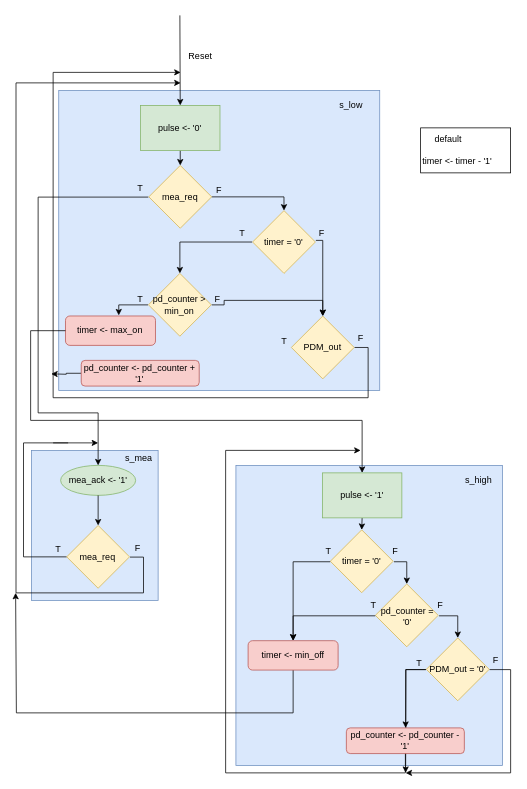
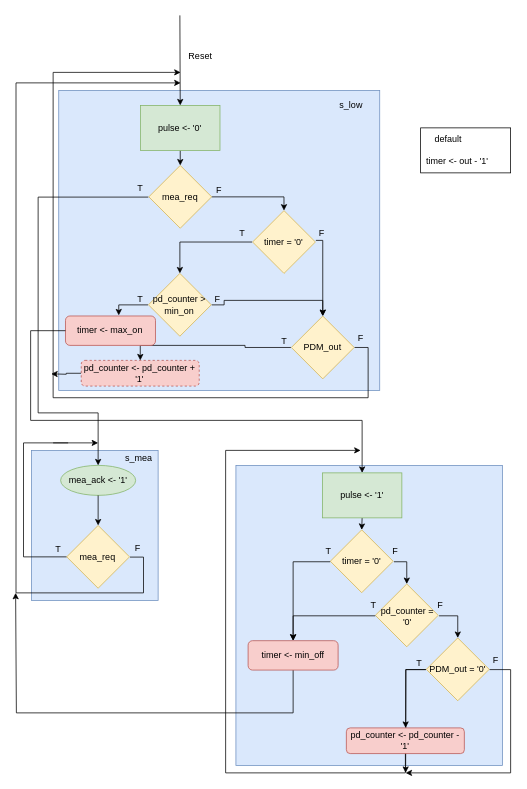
node "timer <- timer - '1'": label "timer <- timer - '1'" -> "timer <- out - '1'"
edge "PDM_out" -> "pd_counter <- pd_counter + '1'": added
node "pd_counter <- pd_counter + '1'": style solid -> dashed
node "s_high": removed
